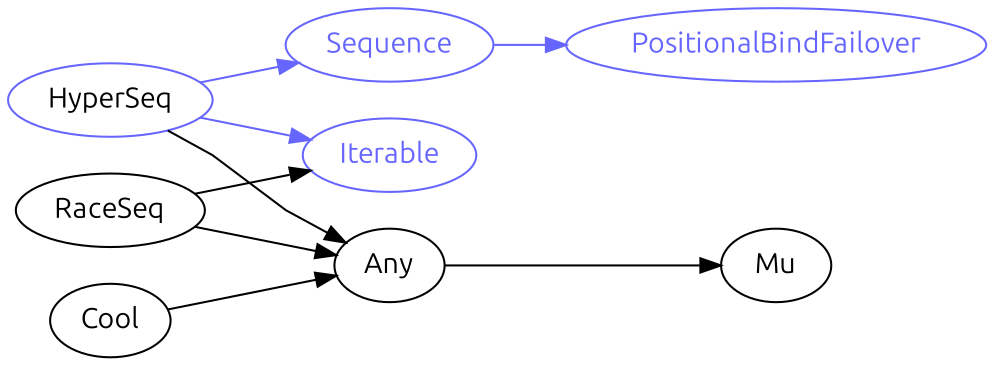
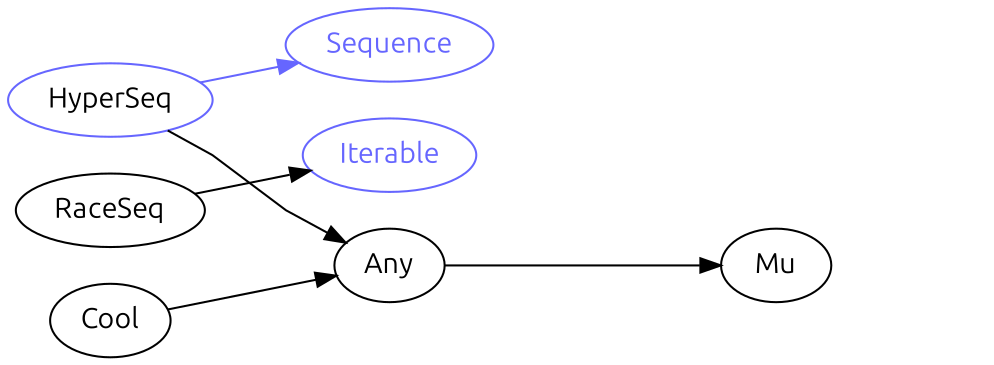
node "PositionalBindFailover": removed
edge "HyperSeq" -> "Iterable": removed
edge "RaceSeq" -> "Any": removed
